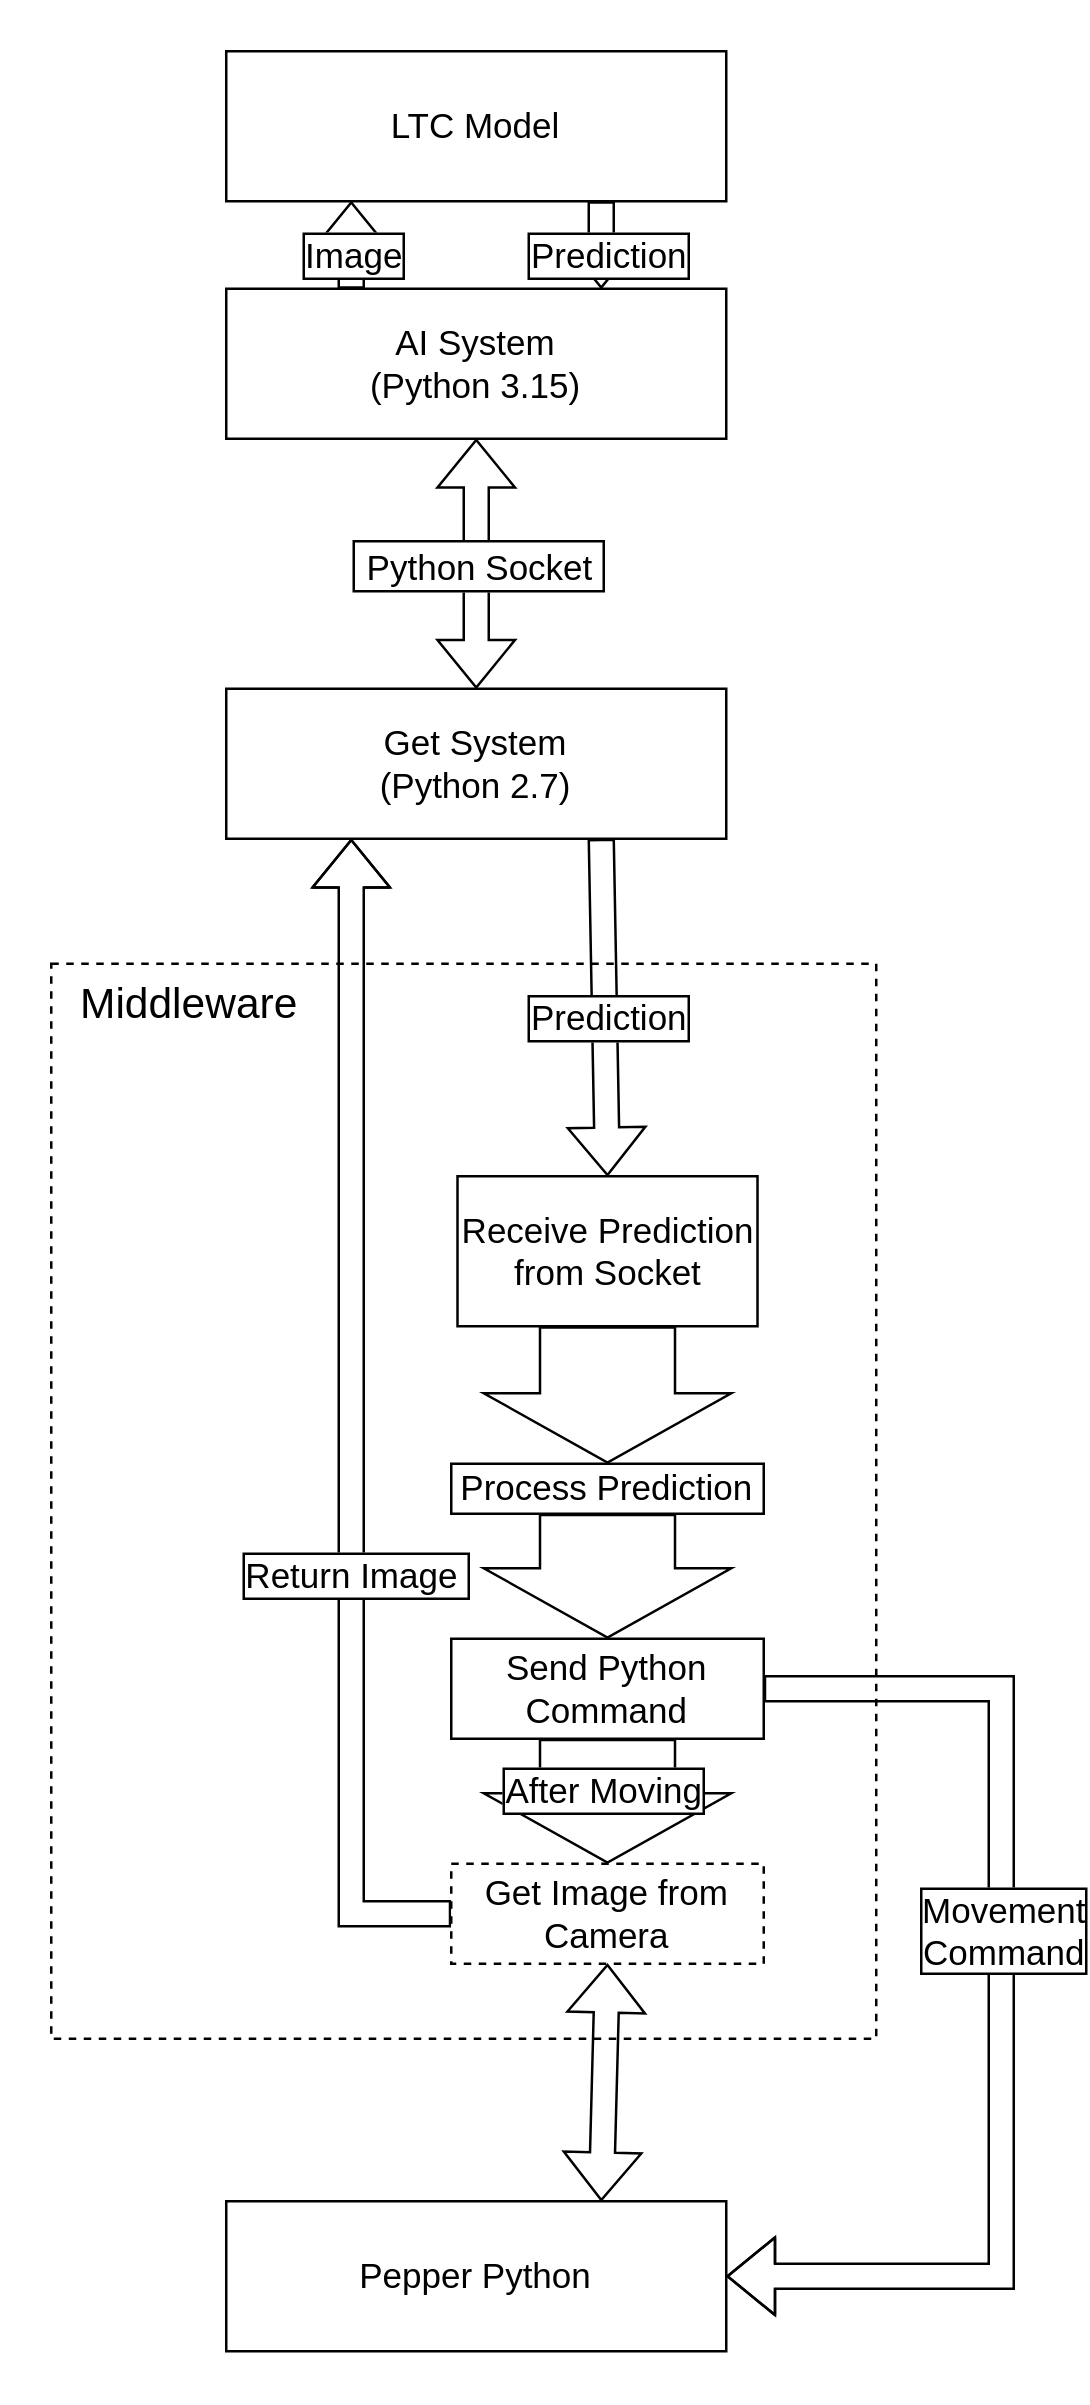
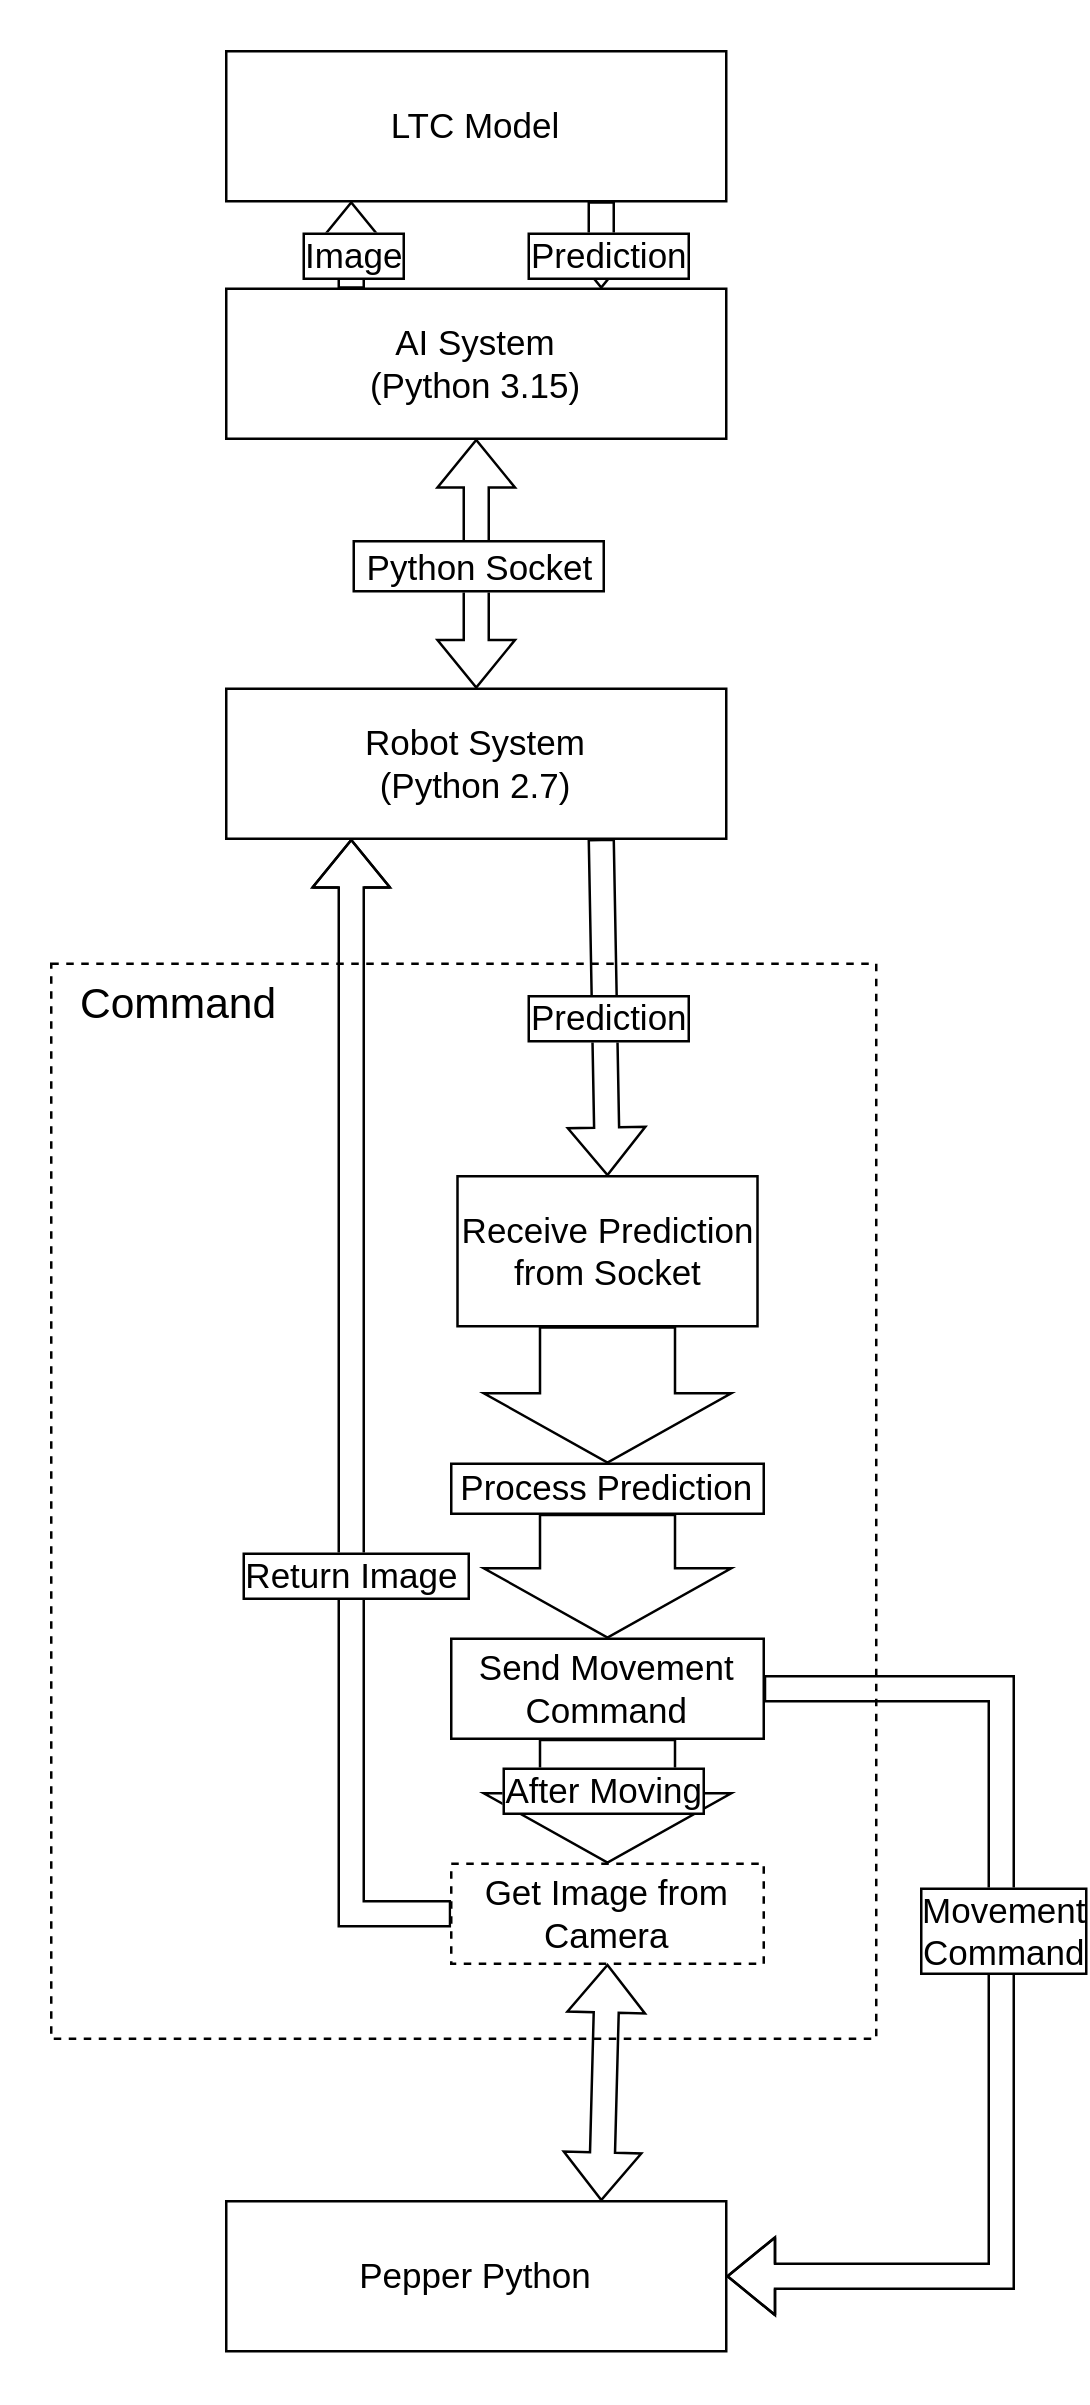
node "Get System (Python 2.7)": label "Get System (Python 2.7)" -> "Robot System (Python 2.7)"
node "Middleware": label "Middleware" -> "Command"
node "Send Python Command": label "Send Python Command" -> "Send Movement Command"
